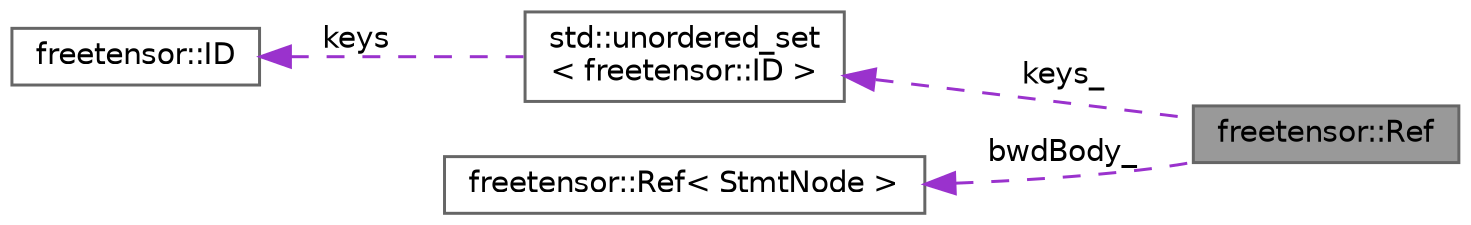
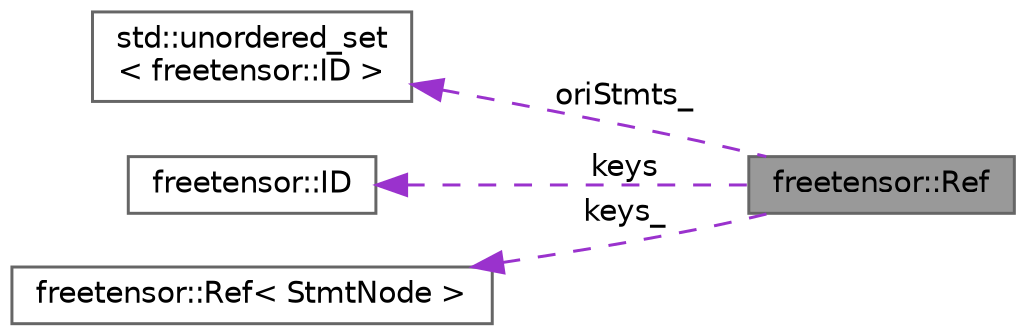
edge "std::unordered_set < freetensor::ID >" -> "freetensor::ID": now "freetensor::Ref" -> "freetensor::ID"
edge "freetensor::Ref" -> "std::unordered_set < freetensor::ID >": label " keys_" -> " oriStmts_"
edge "freetensor::Ref" -> "freetensor::Ref< StmtNode >": label " bwdBody_" -> " keys_"
